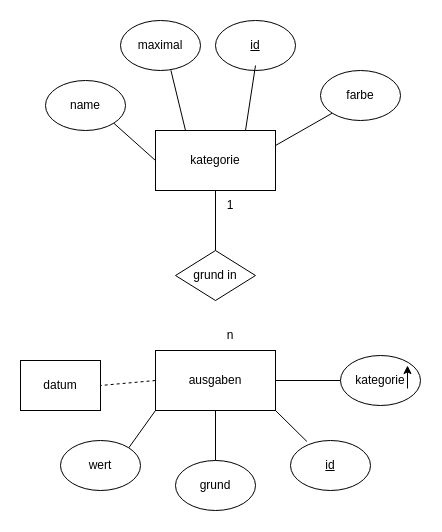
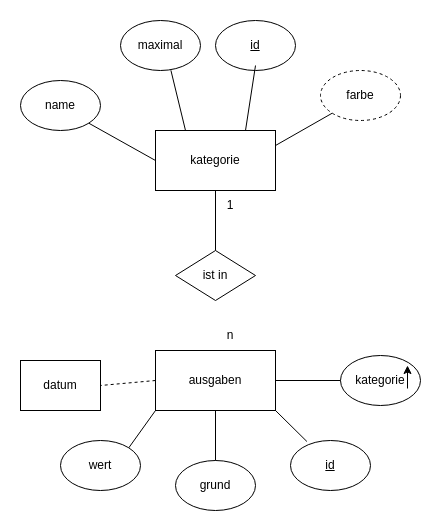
node "farbe": style solid -> dashed
node "name": moved (86, 106) -> (61, 106)
node "grund in": label "grund in" -> "ist in"
